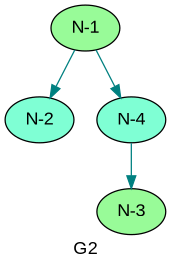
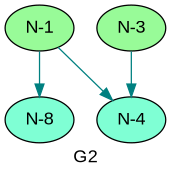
node "N-2": label "N-2" -> "N-8"
edge "N-4" -> "N-3": reversed
